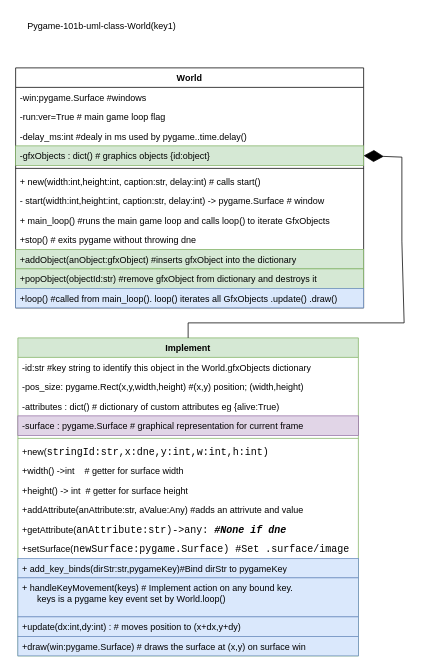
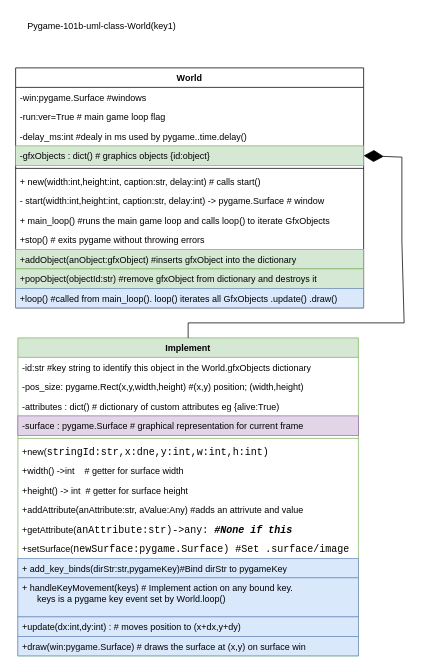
node "+stop() # exits pygame without throwing dne": label "+stop() # exits pygame without throwing dne" -> "+stop() # exits pygame without throwing errors"
node "+getAttribute(anAttribute:str)->any: #None if dne": label "+getAttribute(anAttribute:str)->any: #None if dne" -> "+getAttribute(anAttribute:str)->any: #None if this"
